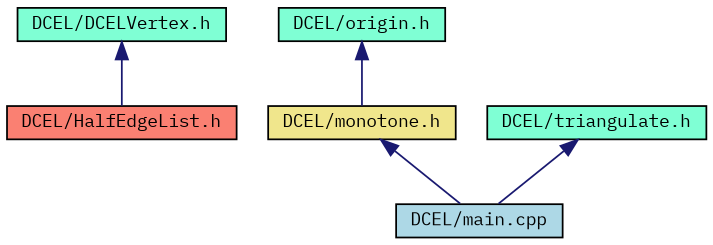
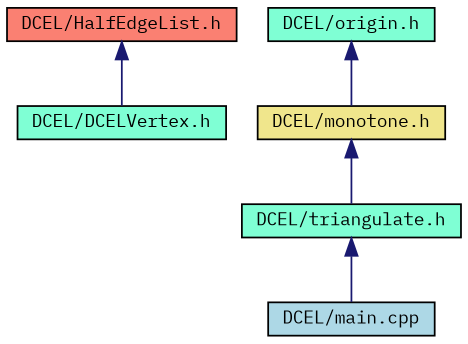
edge "DCEL/HalfEdgeList.h" -> "DCEL/DCELVertex.h": reversed
edge "DCEL/main.cpp" -> "DCEL/monotone.h": now "DCEL/triangulate.h" -> "DCEL/monotone.h"
